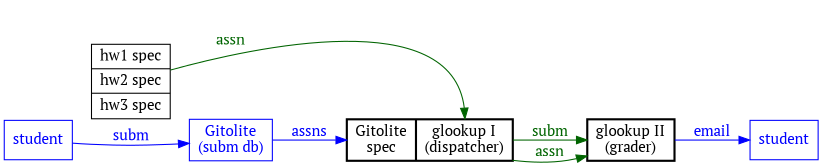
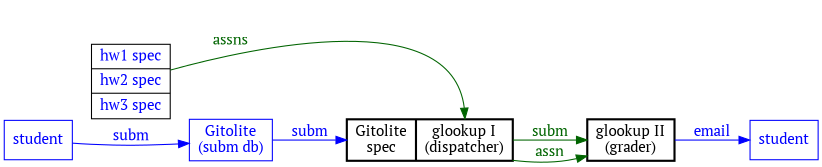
edge "hw1 spec" -> "Gitolite": label "assn" -> "assns"
node "hw1 spec": fontcolor black -> blue
edge "Gitolite (subm db)" -> "Gitolite": label "assns" -> "subm"
